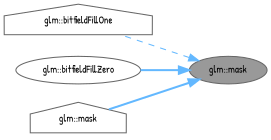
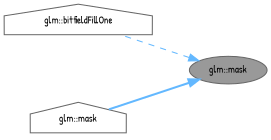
node "glm::bitfieldFillZero": removed
